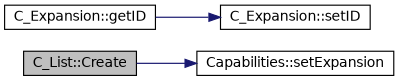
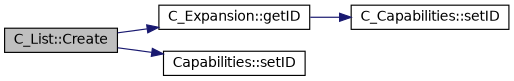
node "C_Expansion::setID": label "C_Expansion::setID" -> "C_Capabilities::setID"
edge "C_List::Create" -> "C_Expansion::getID": added
node "Capabilities::setExpansion": label "Capabilities::setExpansion" -> "Capabilities::setID"
